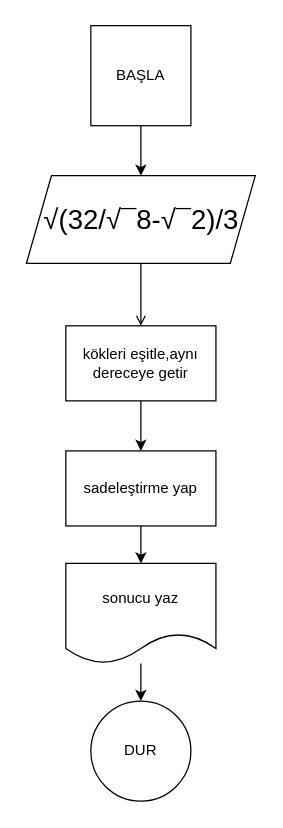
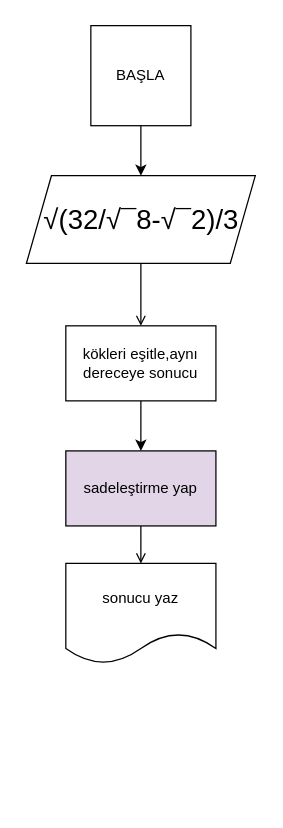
node "kökleri eşitle,aynı dereceye getir": label "kökleri eşitle,aynı dereceye getir" -> "kökleri eşitle,aynı dereceye sonucu"
node "sadeleştirme yap": fillcolor #ffffff -> #e1d5e7
edge "sadeleştirme yap" -> "sonucu yaz": arrowhead classic -> open
edge "sonucu yaz" -> "DUR": removed
node "DUR": removed
